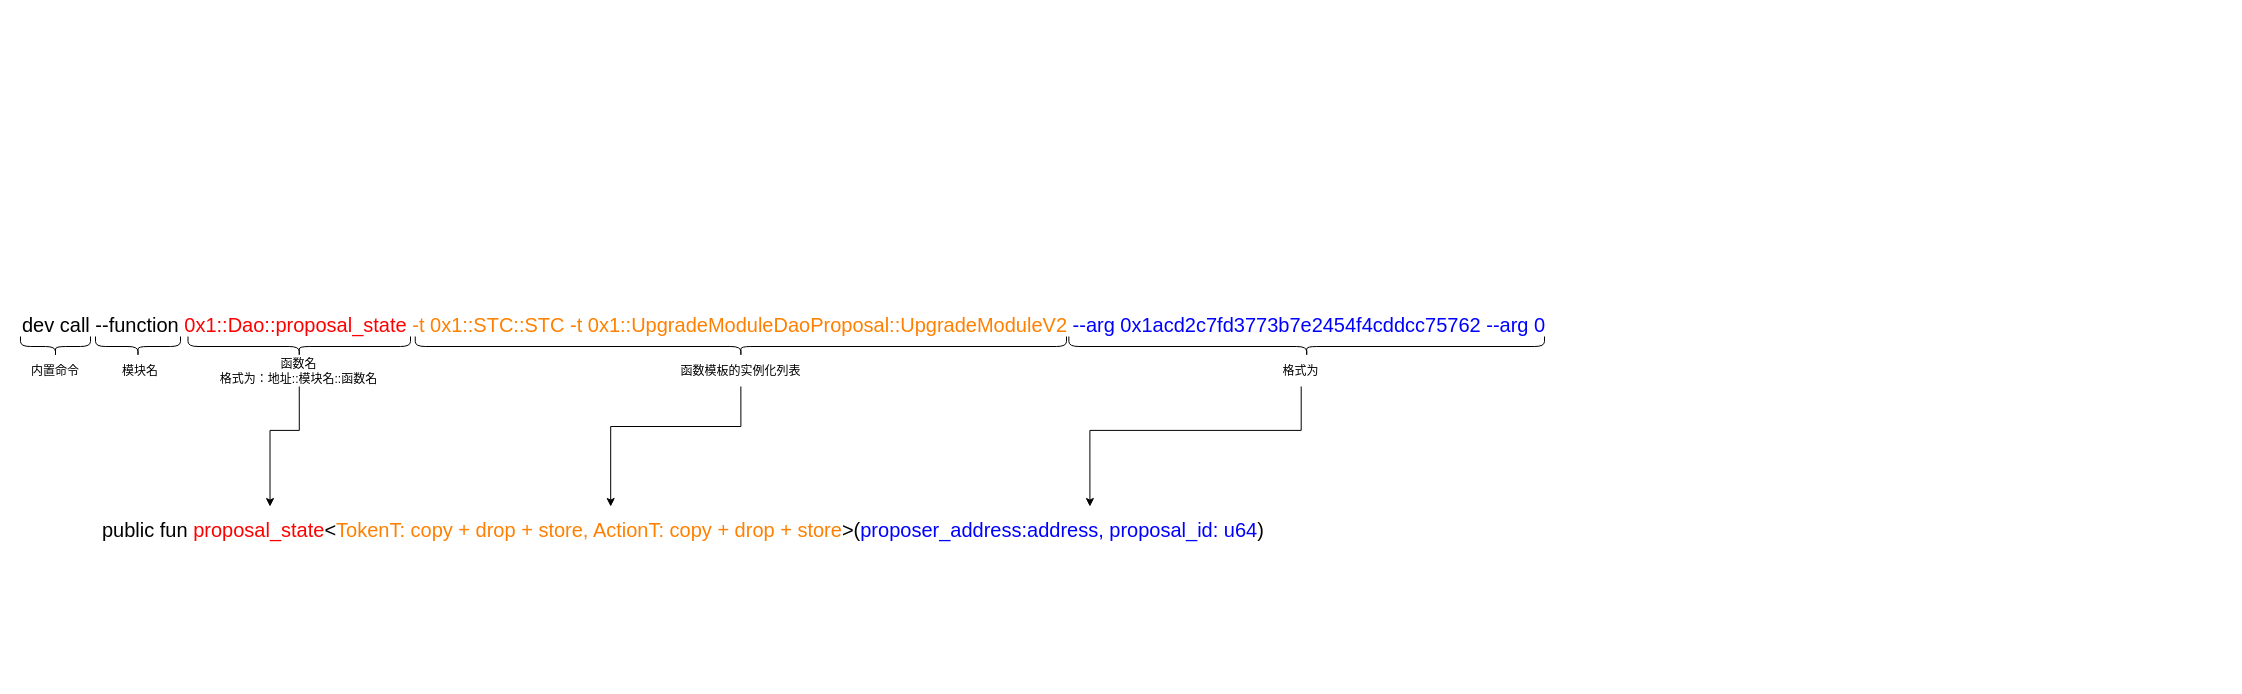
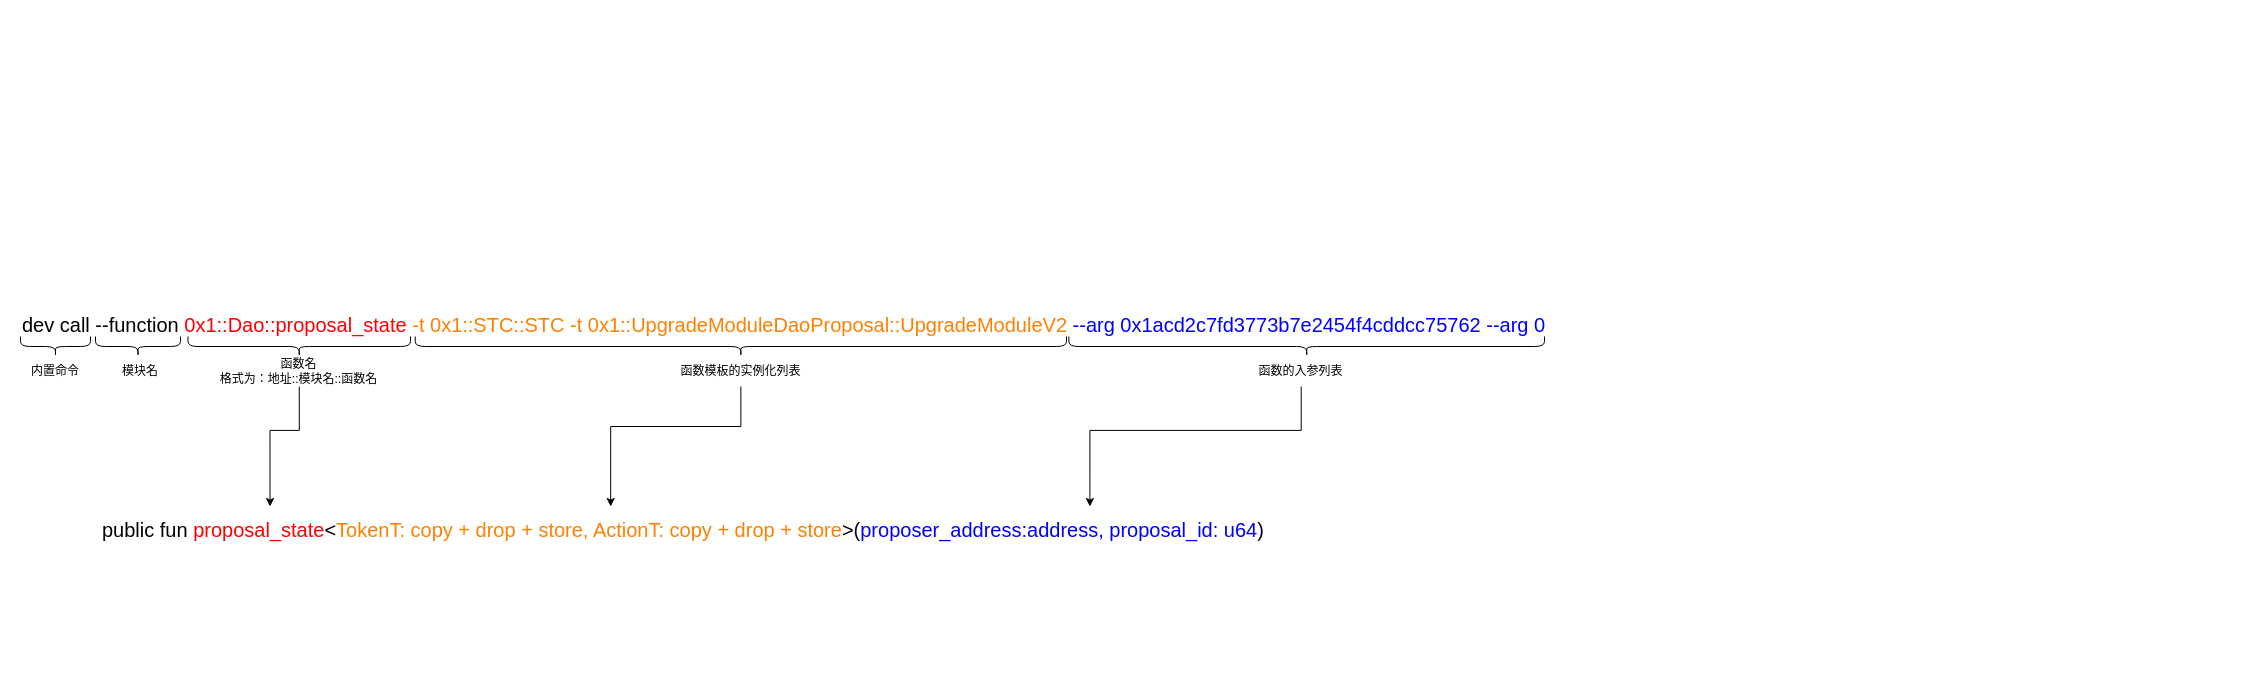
node "格式为": label "格式为" -> "函数的入参列表"
